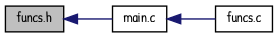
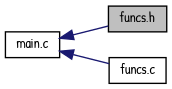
edge "main.c" -> "funcs.h": reversed
